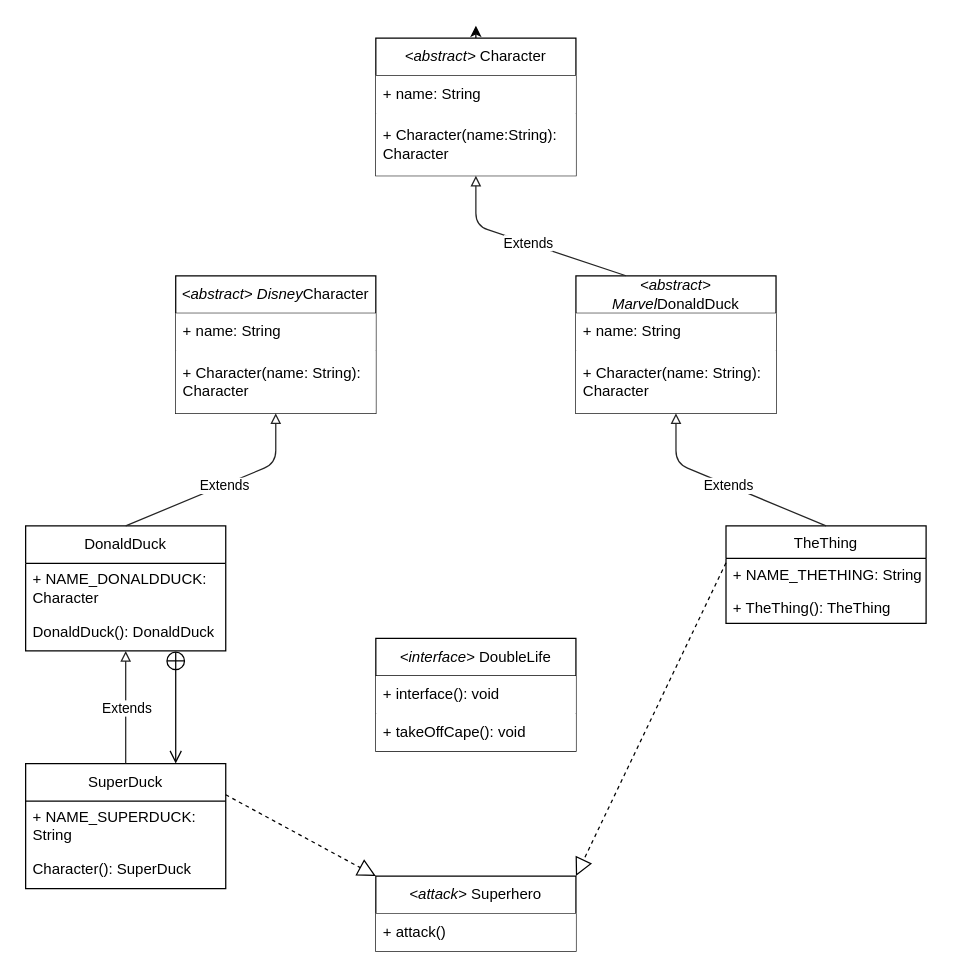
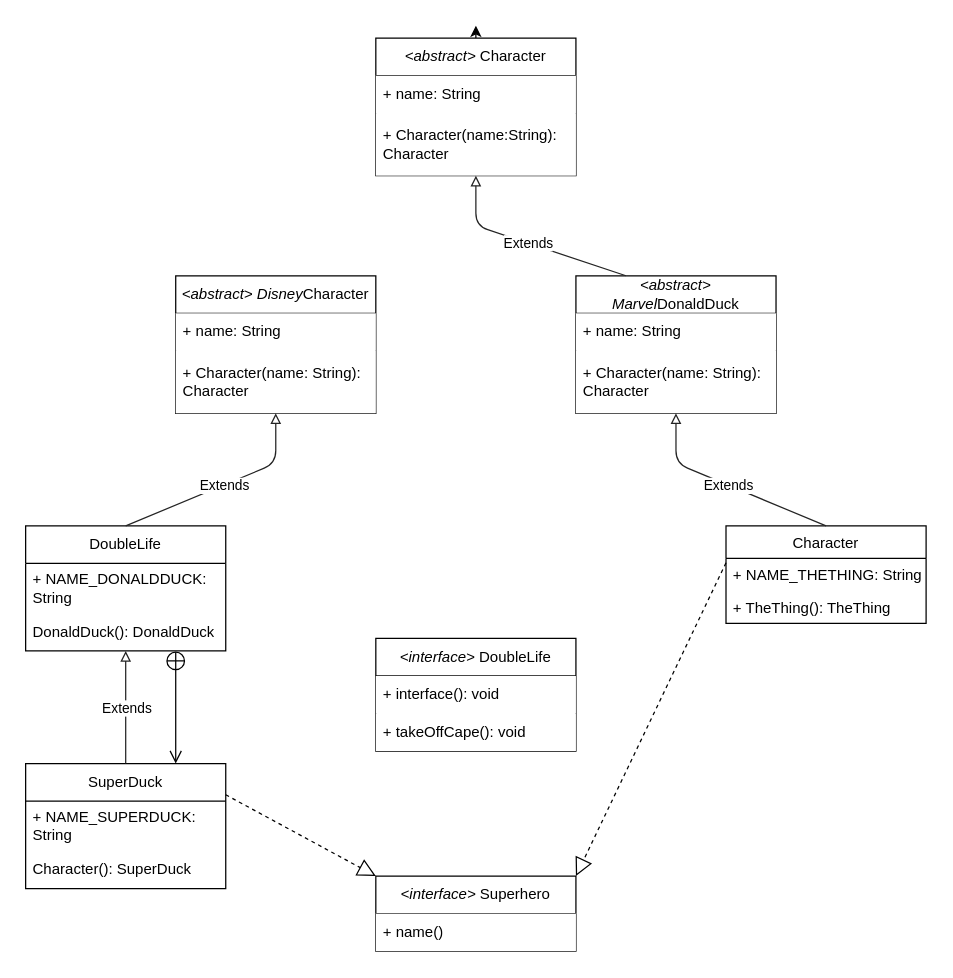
node "TheThing": label "TheThing" -> "Character"
node "DonaldDuck": label "DonaldDuck" -> "DoubleLife"
node "+ NAME_DONALDDUCK: Character": label "+ NAME_DONALDDUCK: Character" -> "+ NAME_DONALDDUCK: String"
node "<attack> Superhero": label "<attack> Superhero" -> "<interface> Superhero"
node "+ attack()": label "+ attack()" -> "+ name()"
